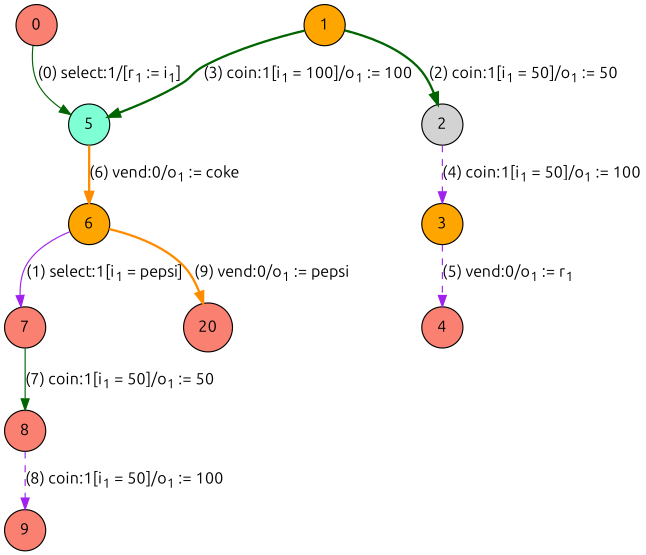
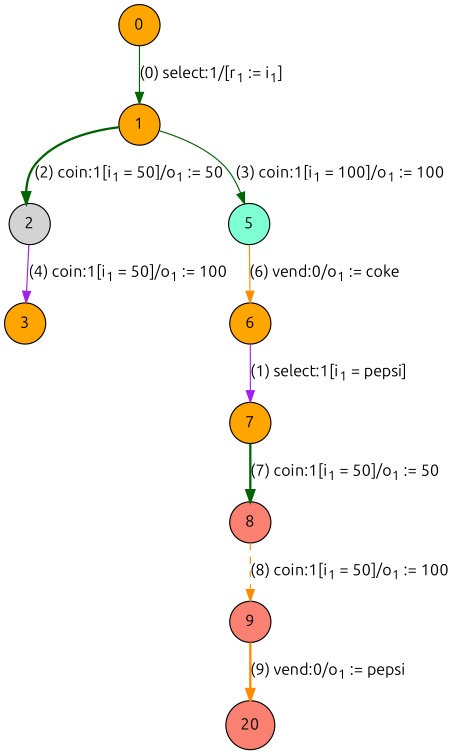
node "0": fillcolor salmon -> orange
edge "1" -> "5": style bold -> solid
edge "0" -> "5": now "0" -> "1"
edge "5" -> "6": style bold -> solid
edge "2" -> "3": style dashed -> solid
edge "6" -> "20": now "9" -> "20"
node "7": fillcolor salmon -> orange
node "4": removed
edge "7" -> "8": style solid -> bold
edge "8" -> "9": color purple -> darkorange
